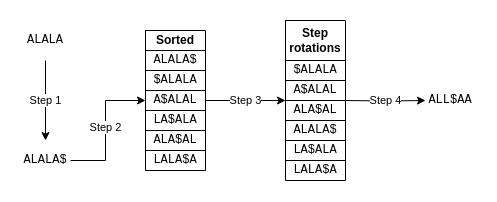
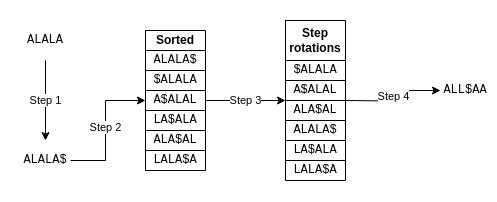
node "ALL$AA": moved (451, 101) -> (466, 91)
